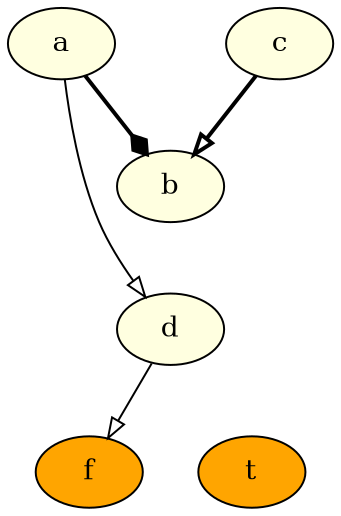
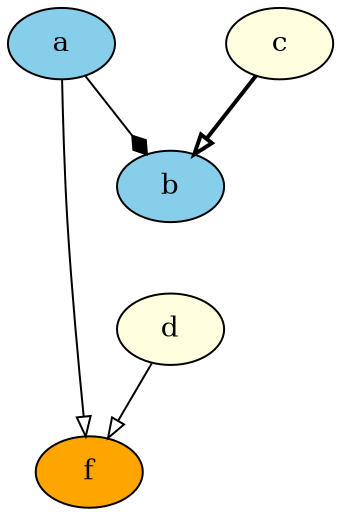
node "a": fillcolor lightyellow -> skyblue
edge "a" -> "b": style bold -> solid
edge "a" -> "d": now "a" -> "f"
node "b": fillcolor lightyellow -> skyblue
node "t": removed
